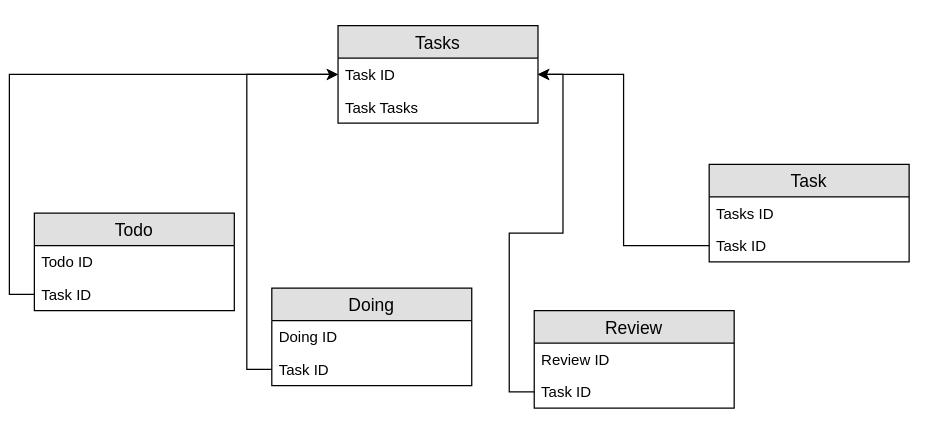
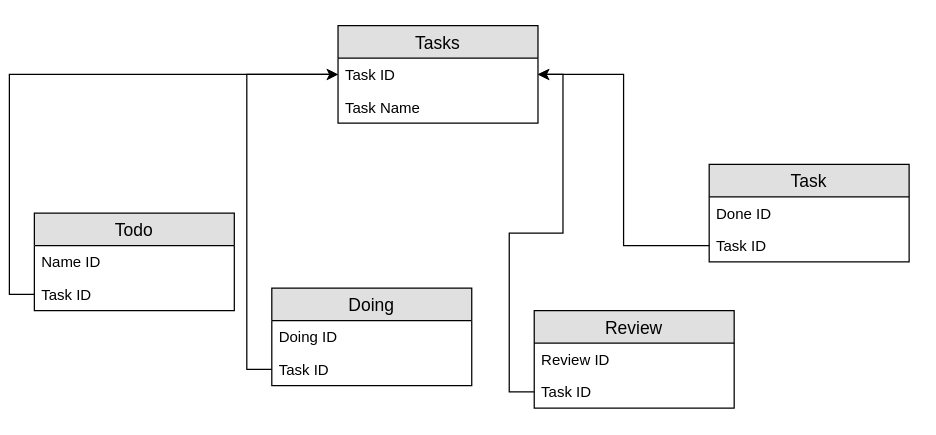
node "Task Tasks": label "Task Tasks" -> "Task Name"
node "Tasks ID": label "Tasks ID" -> "Done ID"
node "Todo ID": label "Todo ID" -> "Name ID"
